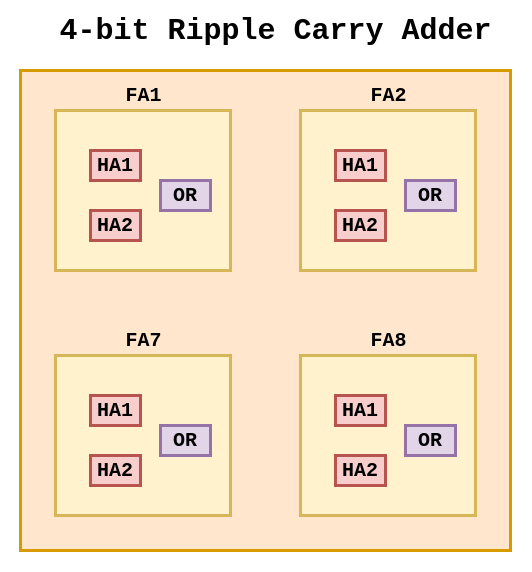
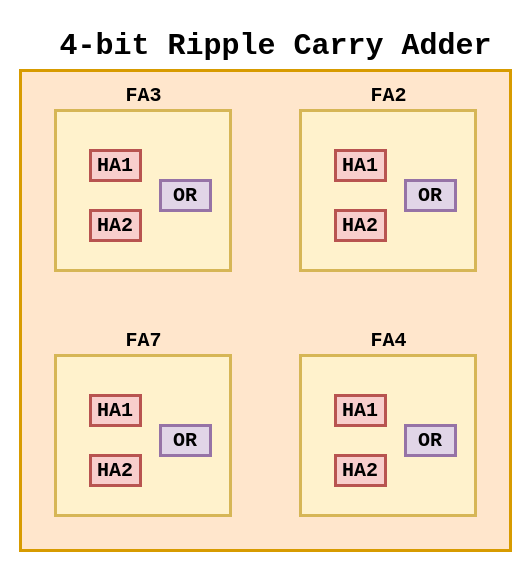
node "4-bit Ripple Carry Adder": moved (276, 31) -> (276, 46)
node "FA1": label "FA1" -> "FA3"
node "FA8": label "FA8" -> "FA4"
